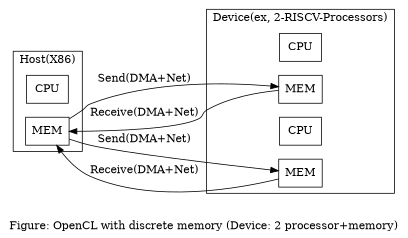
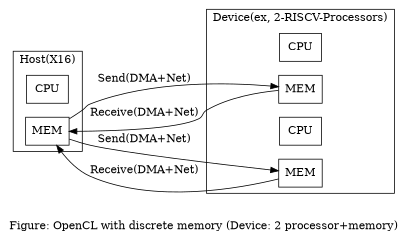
cluster "Host(X86)": label "Host(X86)" -> "Host(X16)"
